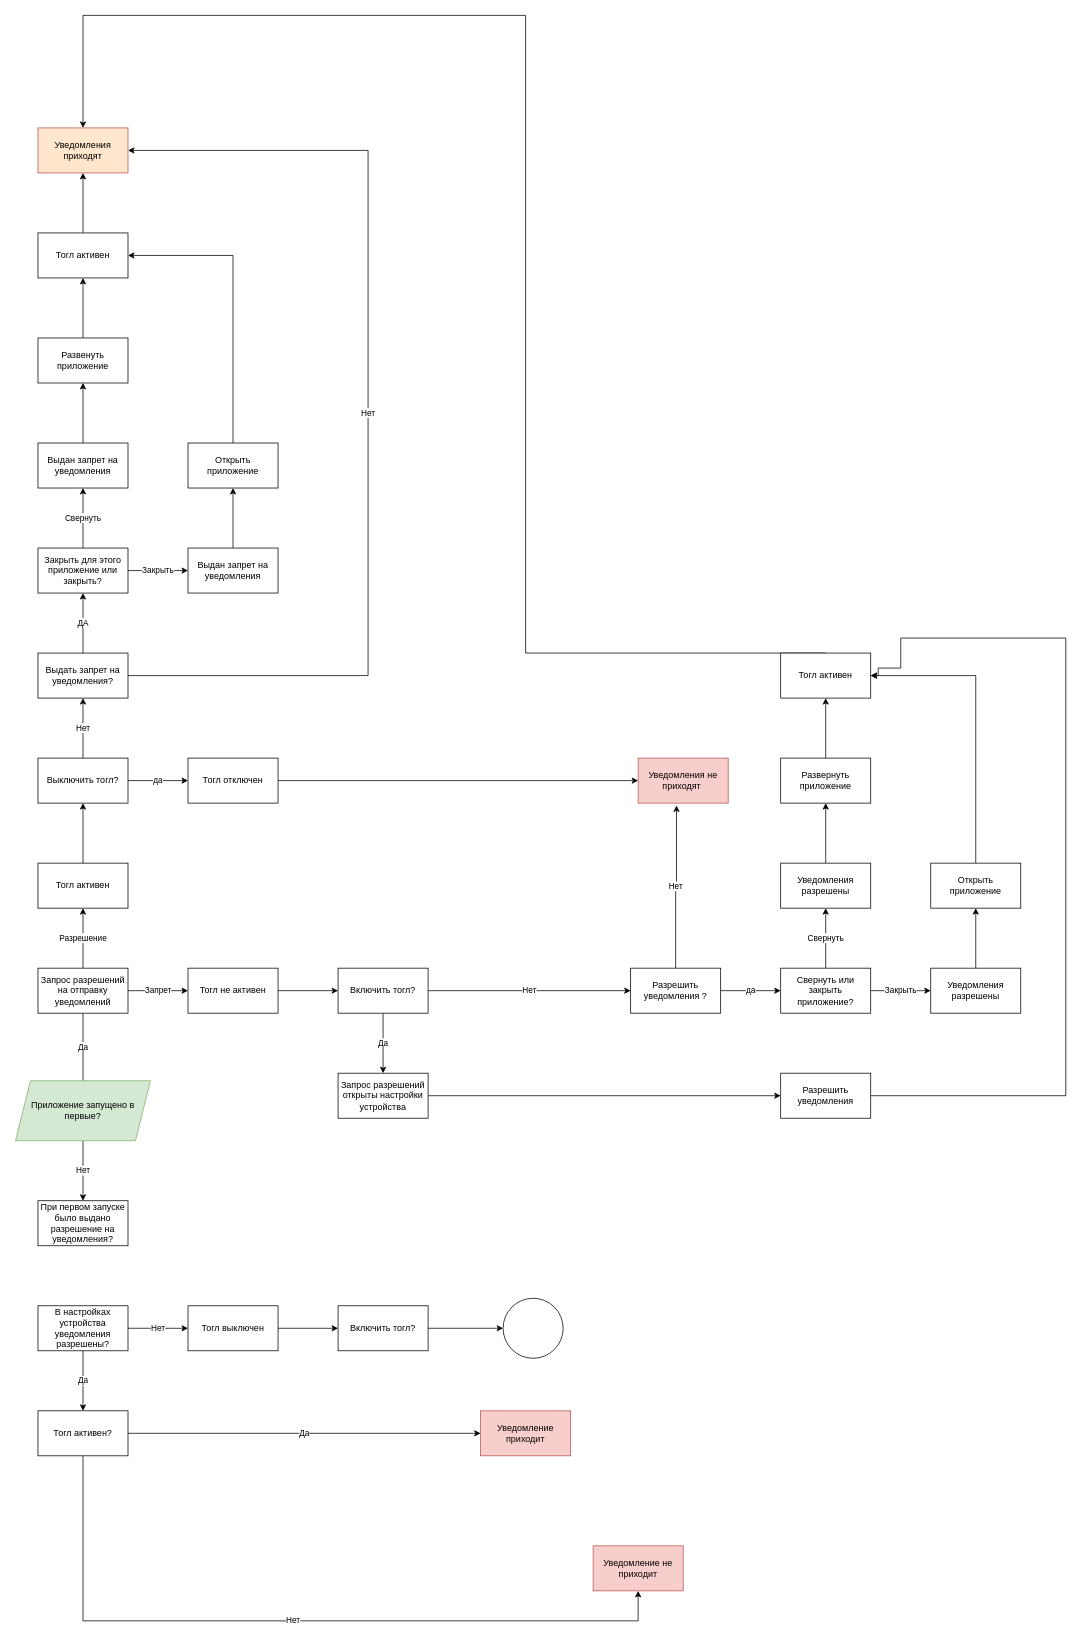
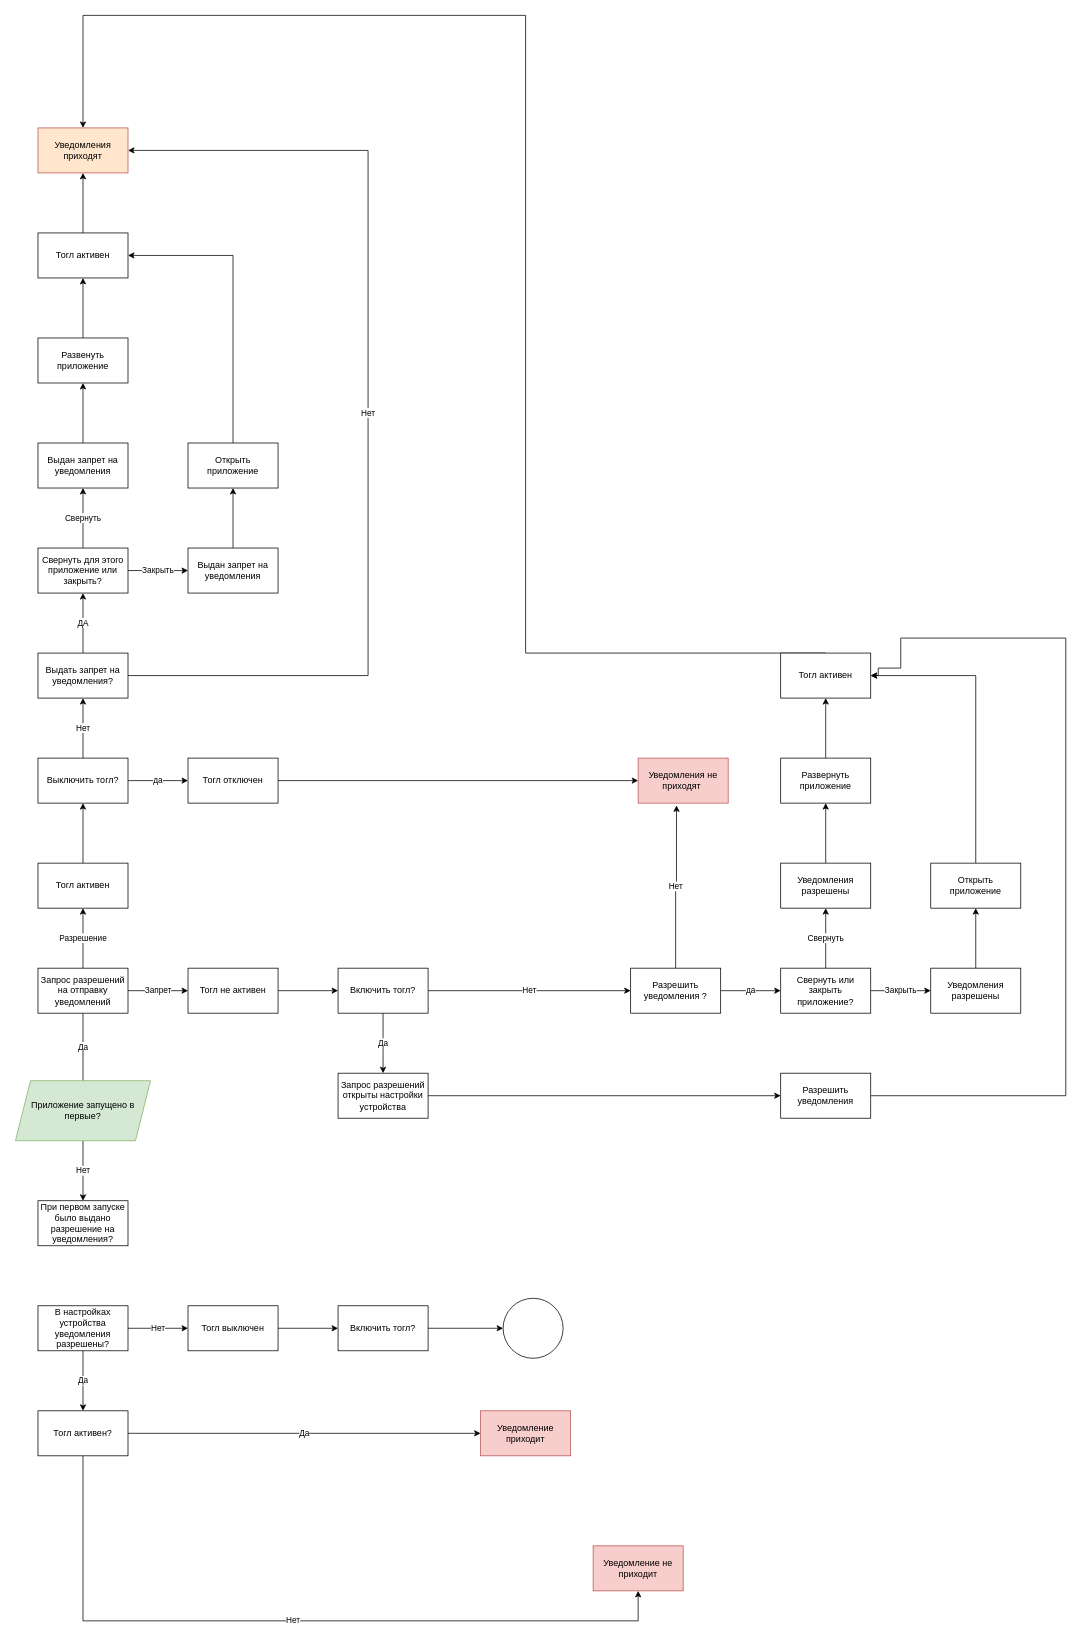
node "Закрыть для этого приложение или закрыть?": label "Закрыть для этого приложение или закрыть?" -> "Свернуть для этого приложение или закрыть?"
